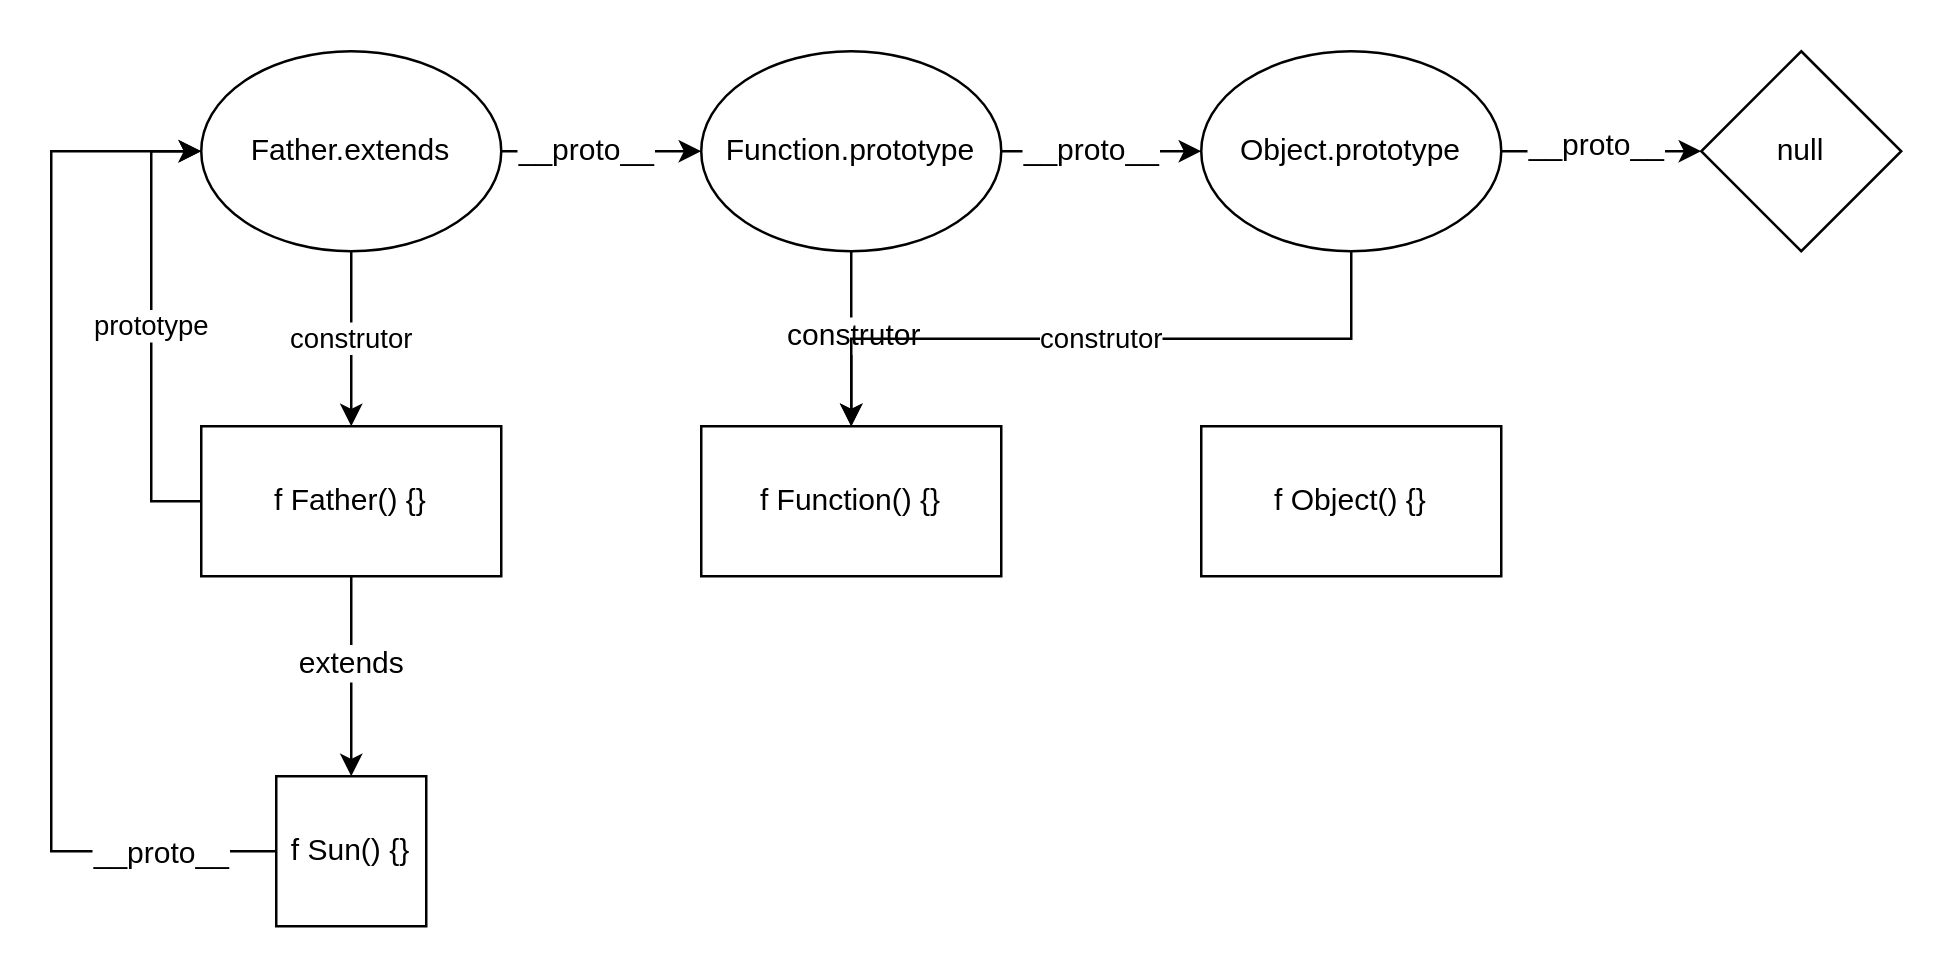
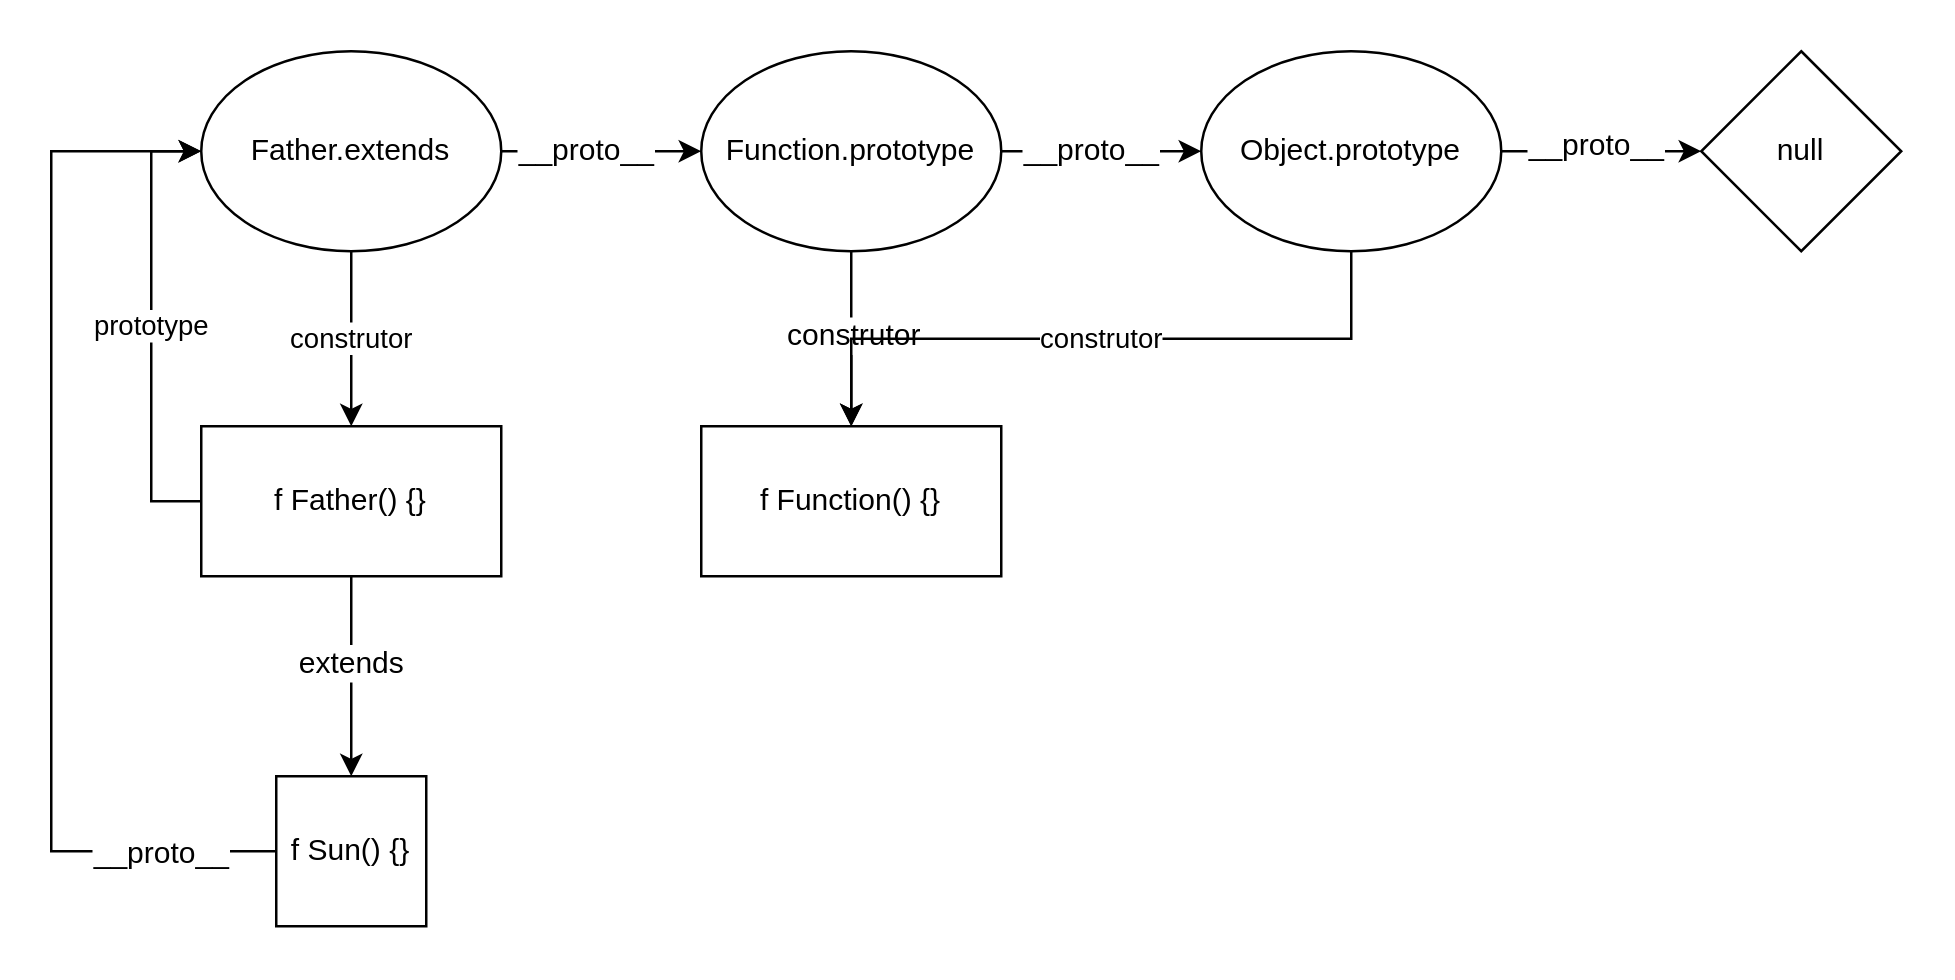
node "f Object() {}": removed
